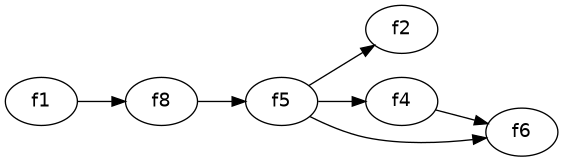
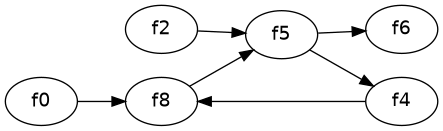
edge "f5" -> "f2": reversed
node "f1": label "f1" -> "f0"
edge "f4" -> "f6": now "f4" -> "f8"
